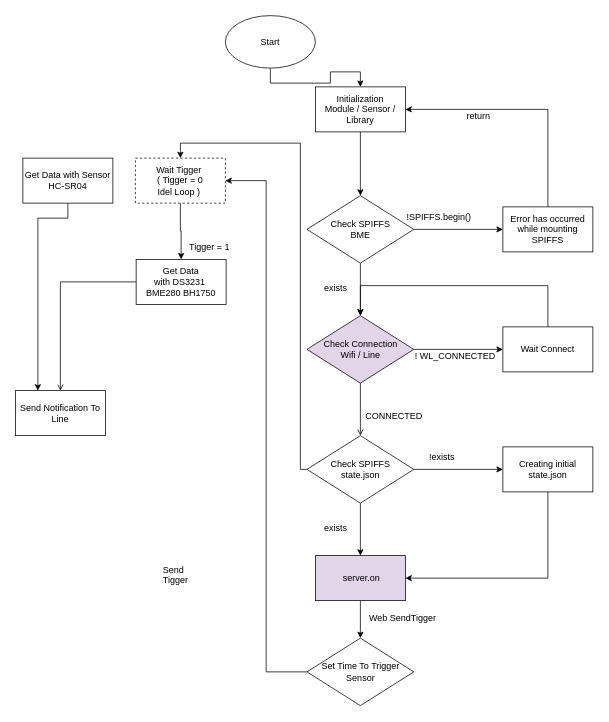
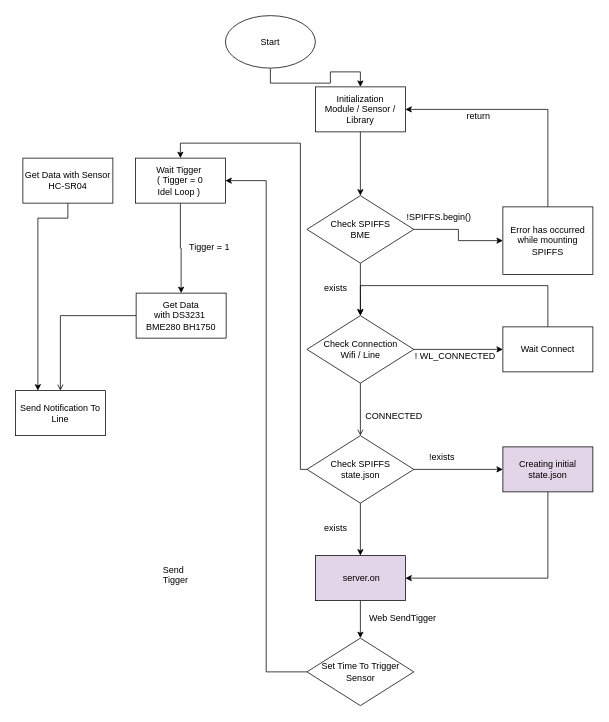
node "Wait Tigger ( Tigger = 0 Idel Loop )": style dashed -> solid
node "Error has occurred while mounting SPIFFS": size 90x45 -> 90x68
node "Get Data with DS3231 BME280 BH1750": moved (181, 282) -> (181, 315)
node "Check Connection Wifi / Line": fillcolor #e1d5e7 -> #ffffff
node "Creating initial state.json": fillcolor #ffffff -> #e1d5e7
